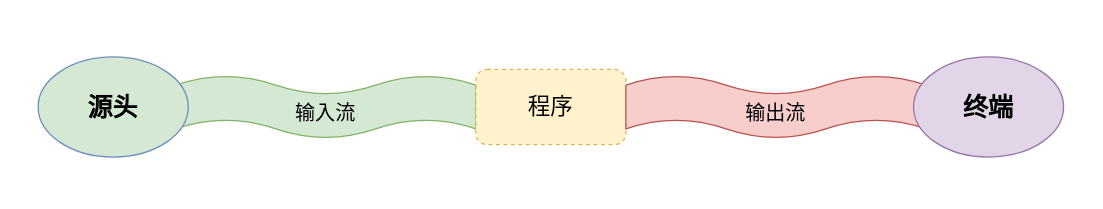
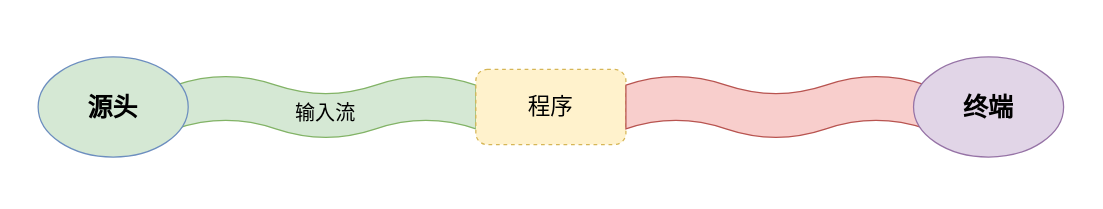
node "输出流": removed
